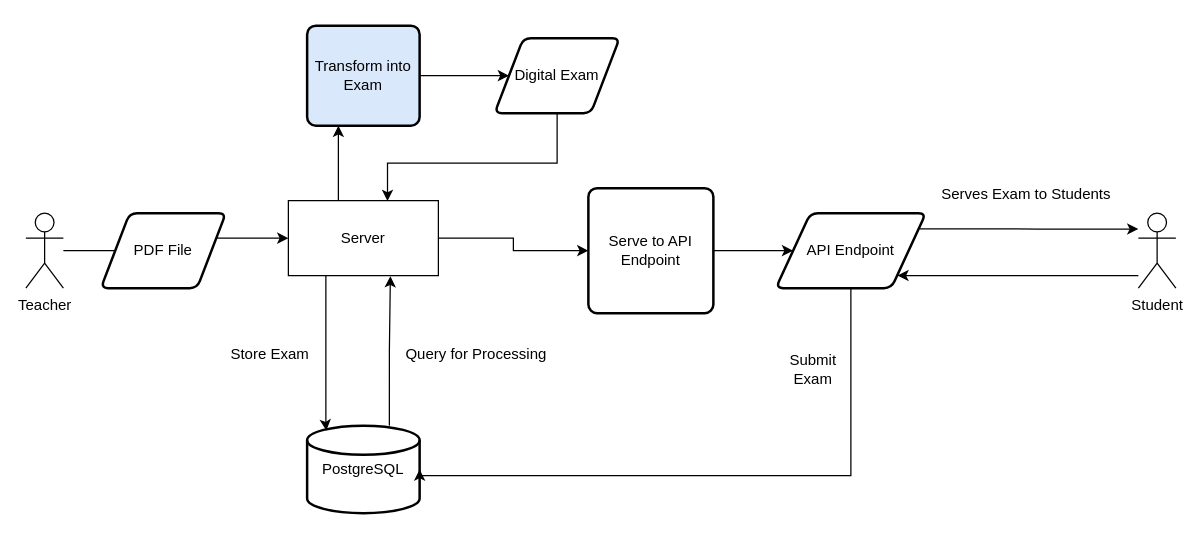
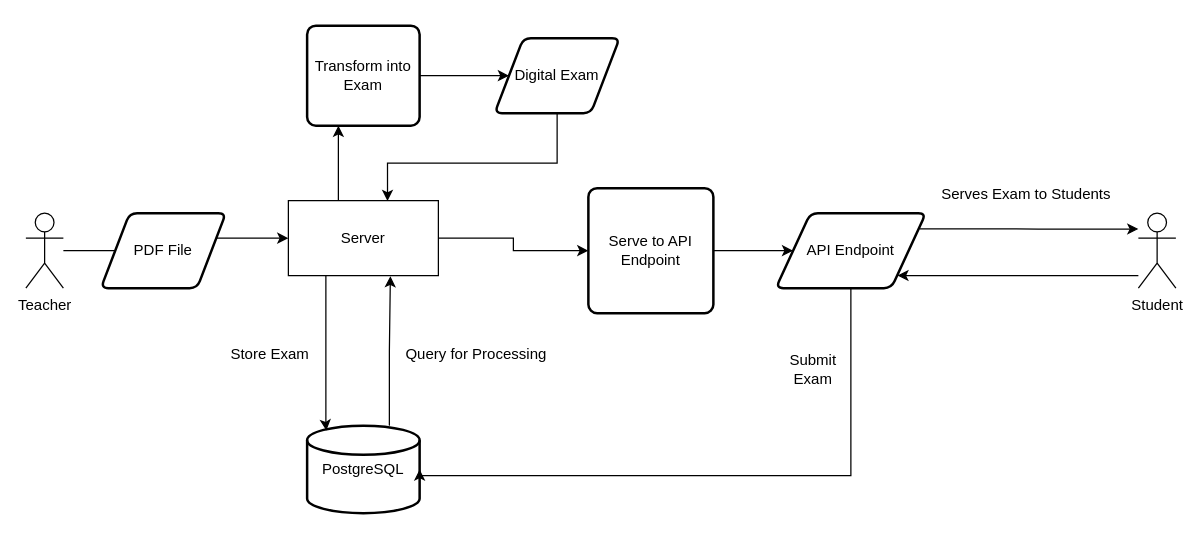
node "Transform into Exam": fillcolor #dae8fc -> #ffffff
